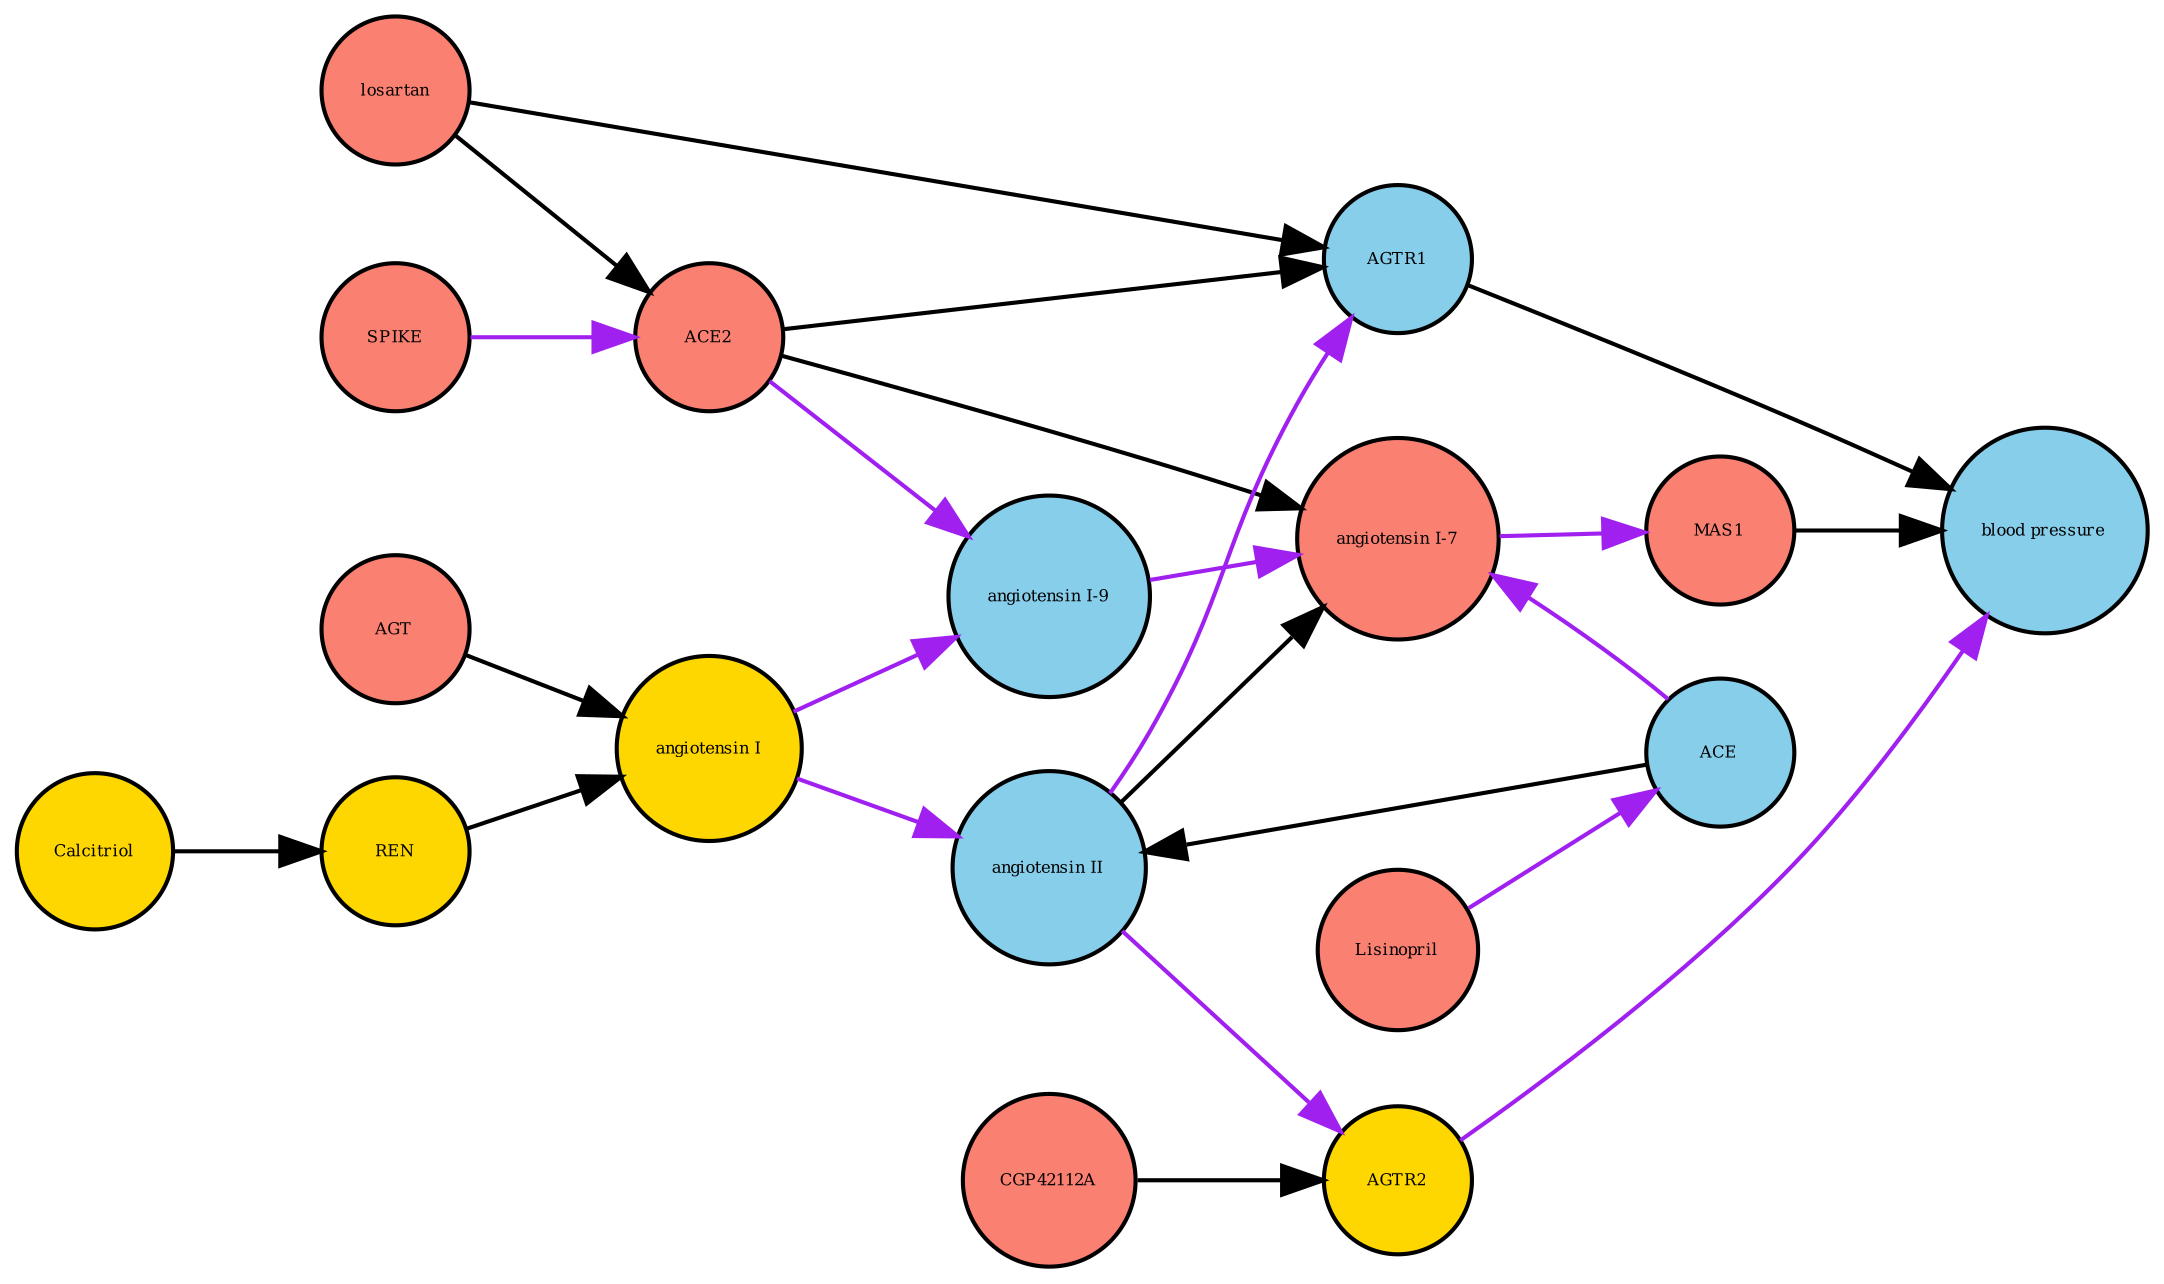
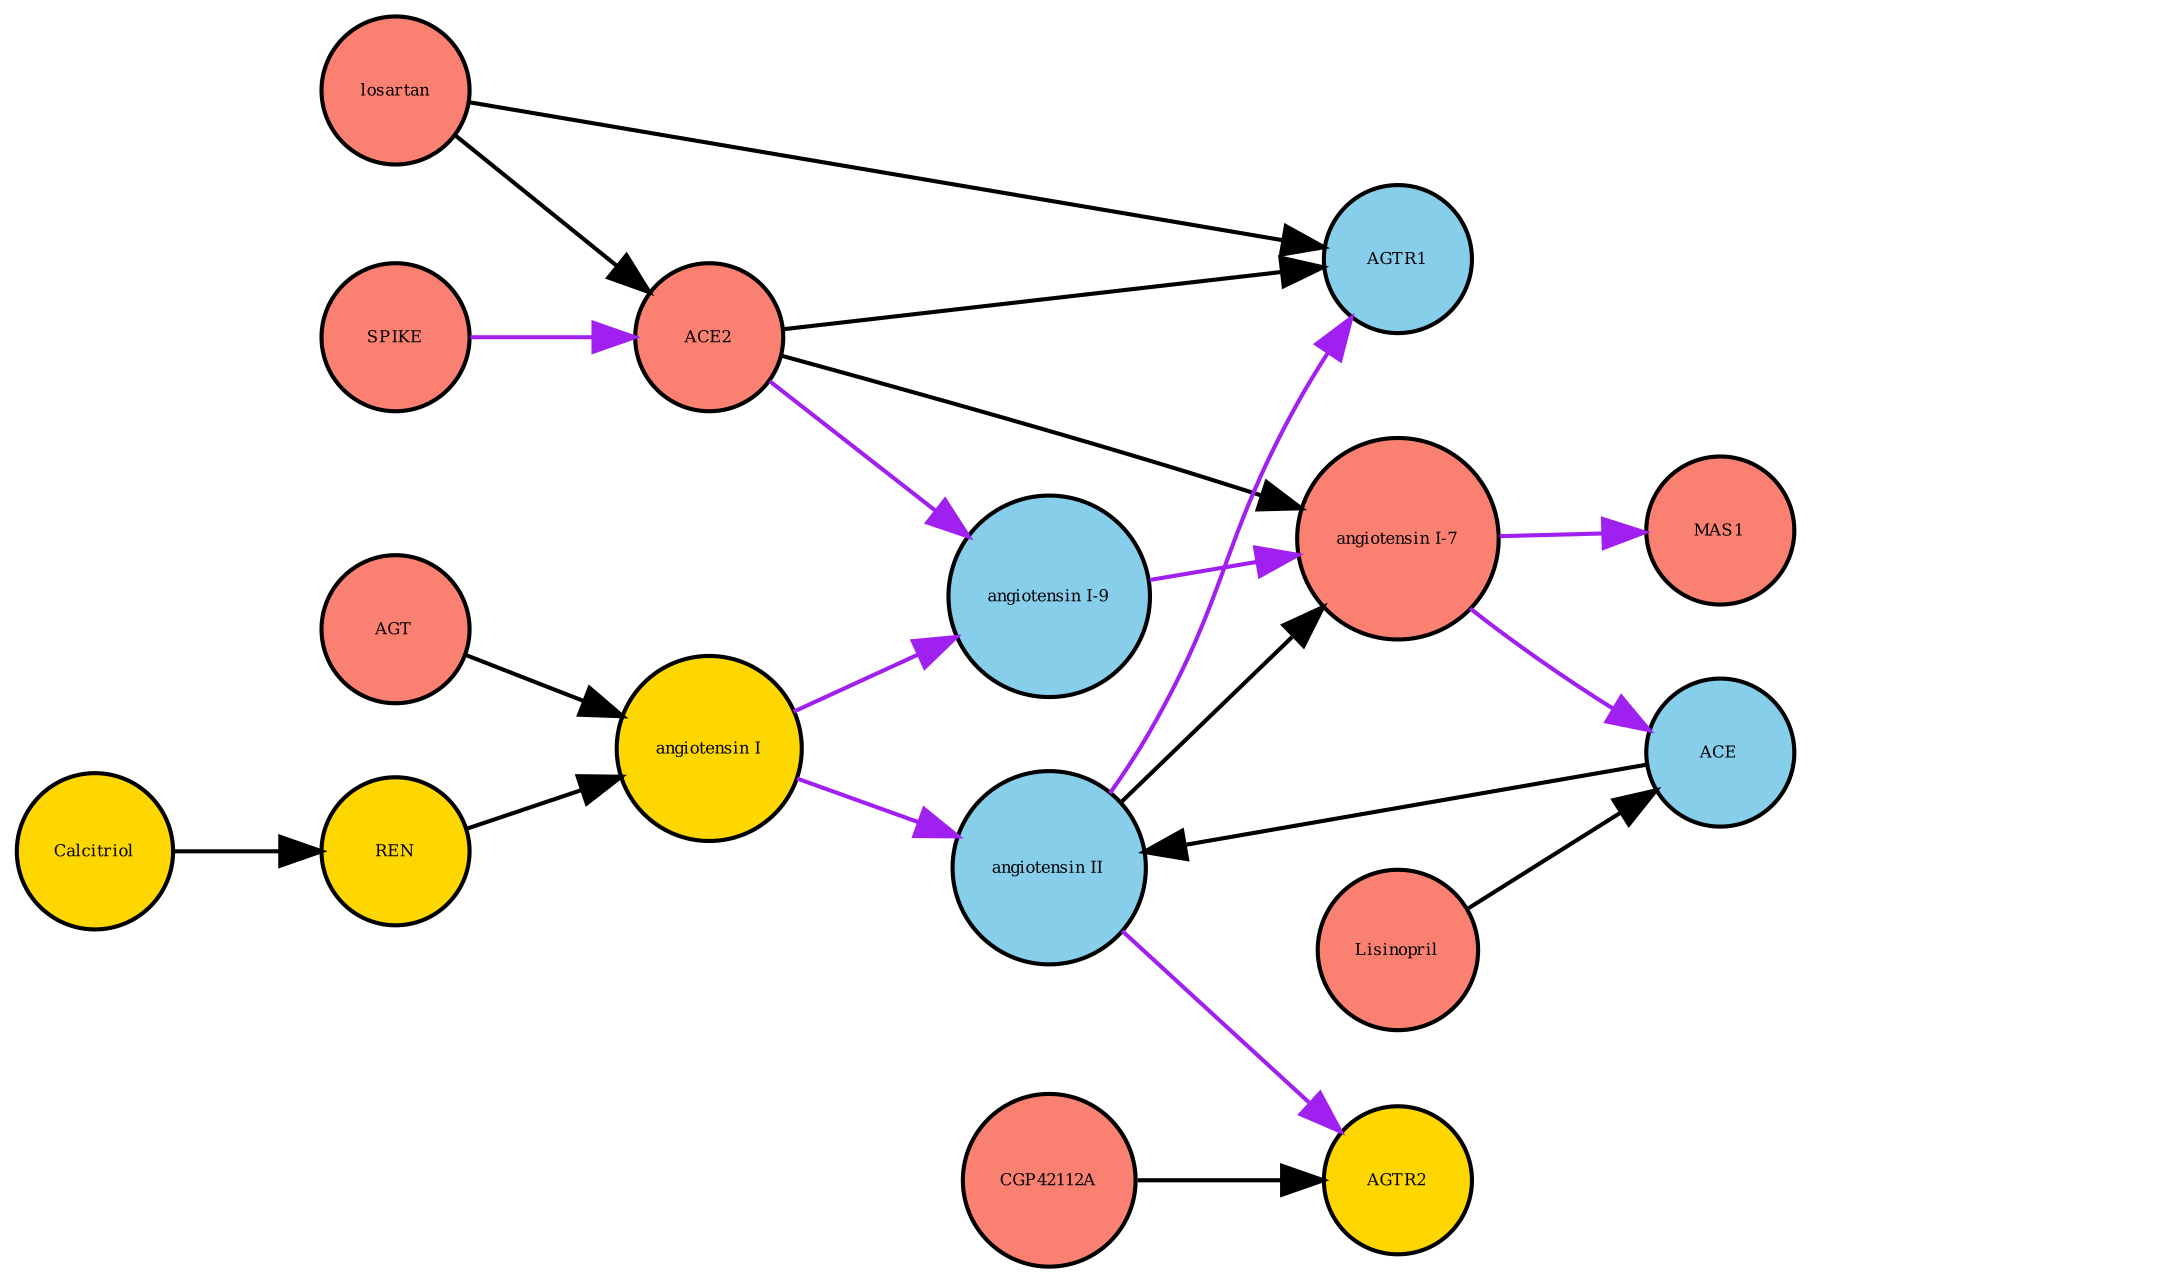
node "blood pressure": removed
edge "ACE" -> "angiotensin I-7": reversed
edge "Lisinopril" -> "ACE": color purple -> black
